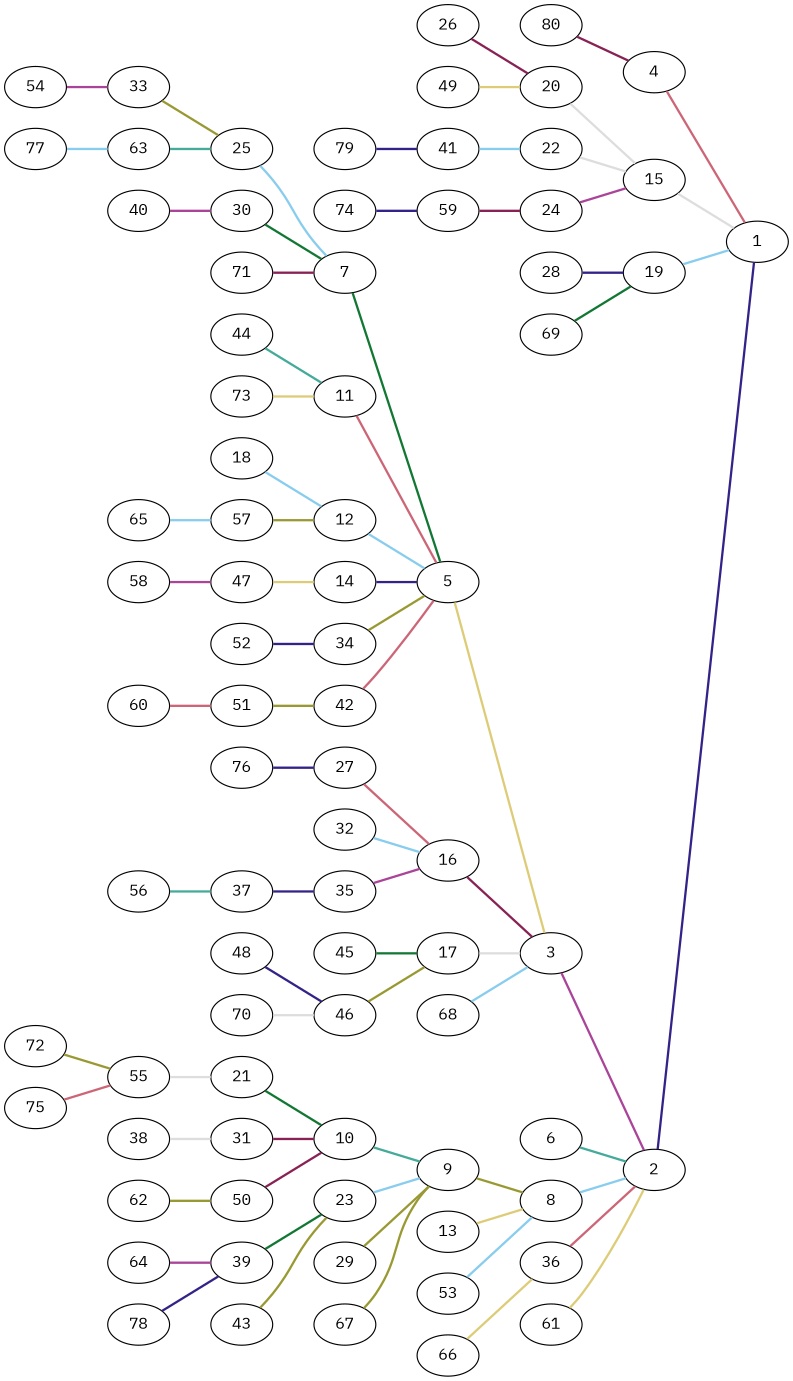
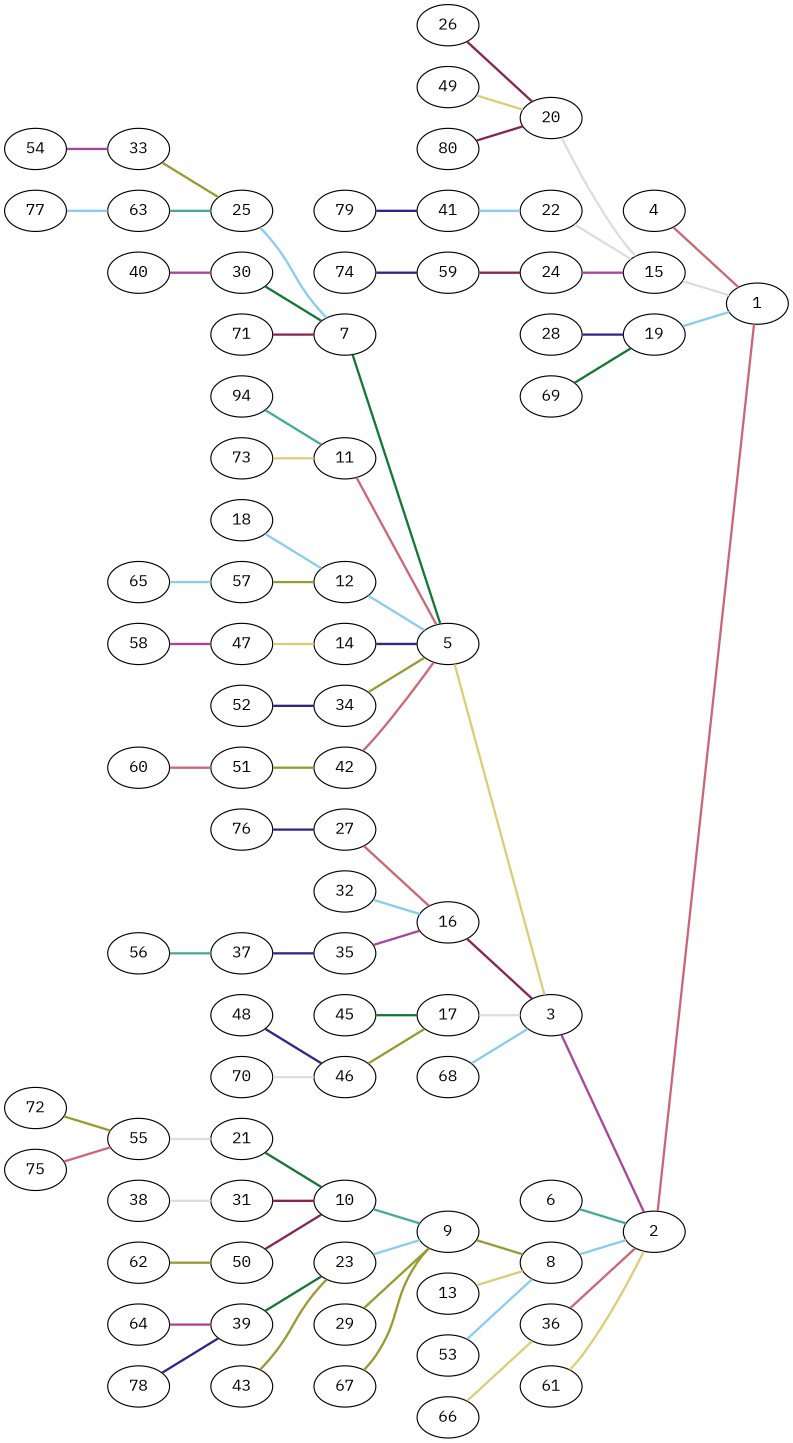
edge "80" -- "4": now "80" -- "20"
node "44": label "44" -> "94"
edge "1" -- "2": color #332288 -> #cc6677
